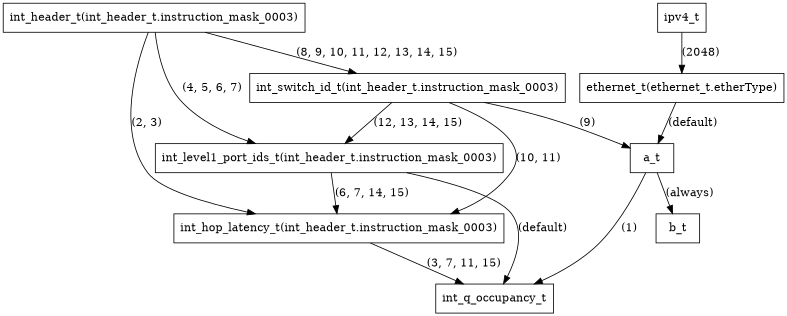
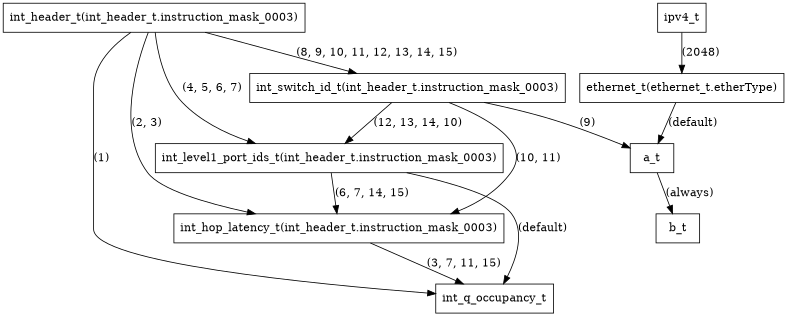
edge "int_switch_id_t(int_header_t.instruction_mask_0003)" -> "int_level1_port_ids_t(int_header_t.instruction_mask_0003)": label "(12, 13, 14, 15)" -> "(12, 13, 14, 10)"
edge "a_t" -> "int_q_occupancy_t": now "int_header_t(int_header_t.instruction_mask_0003)" -> "int_q_occupancy_t"
